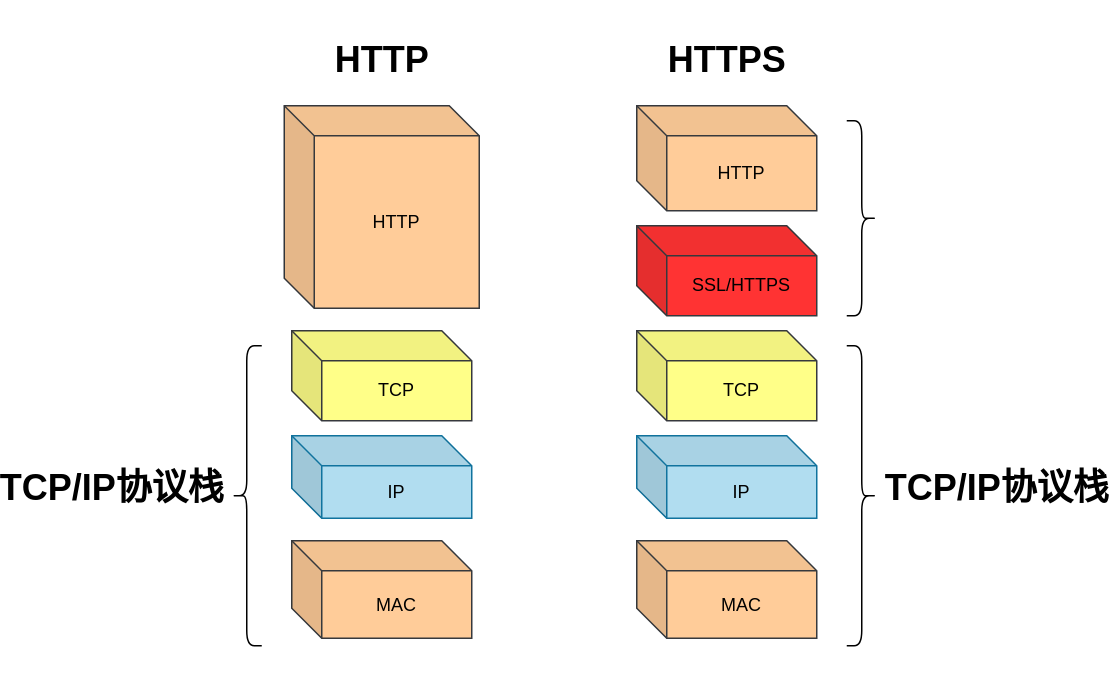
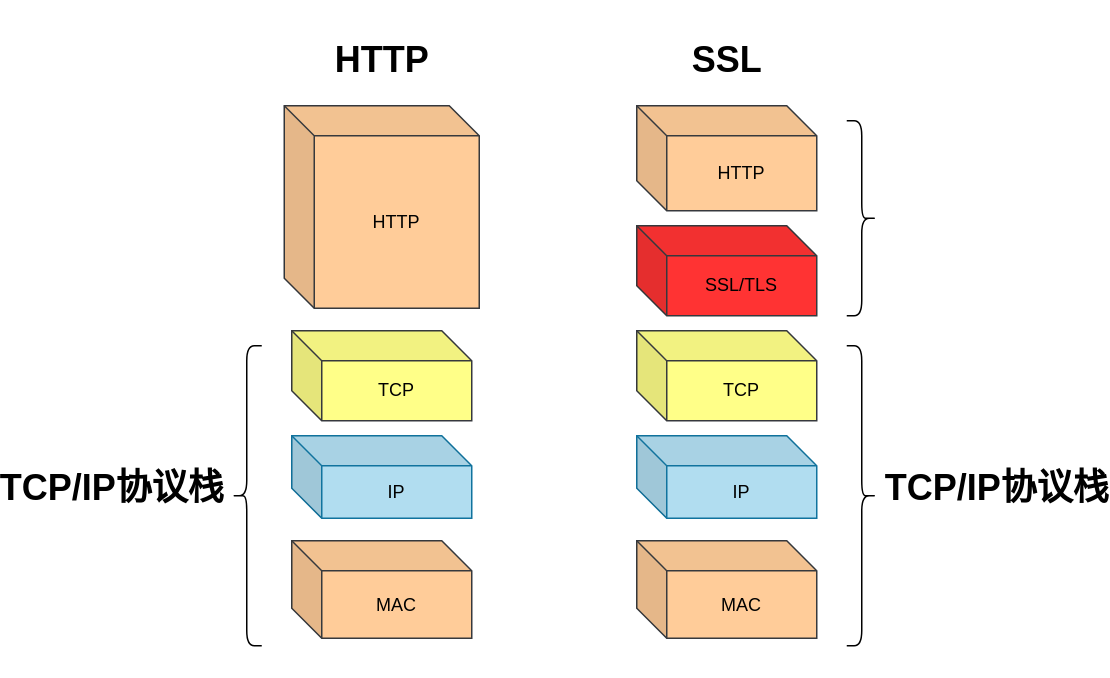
node "HTTPS": label "HTTPS" -> "SSL"
node "SSL/HTTPS": label "SSL/HTTPS" -> "SSL/TLS"
